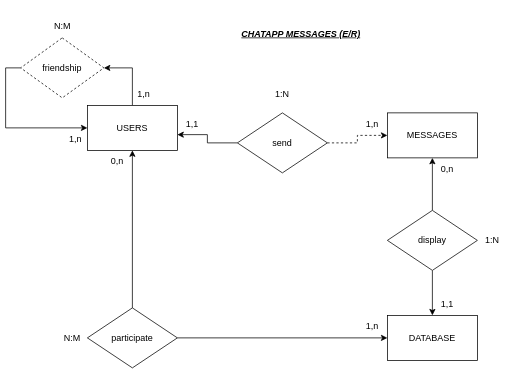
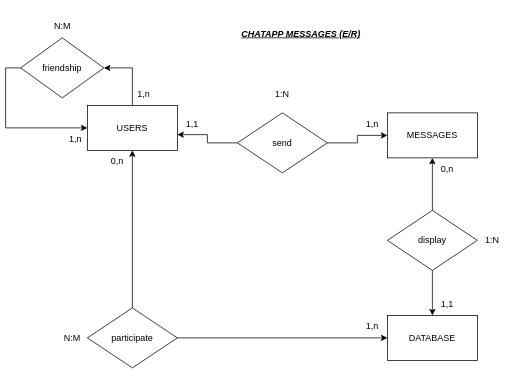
node "friendship": style dashed -> solid
edge "send" -> "MESSAGES": style dashed -> solid
